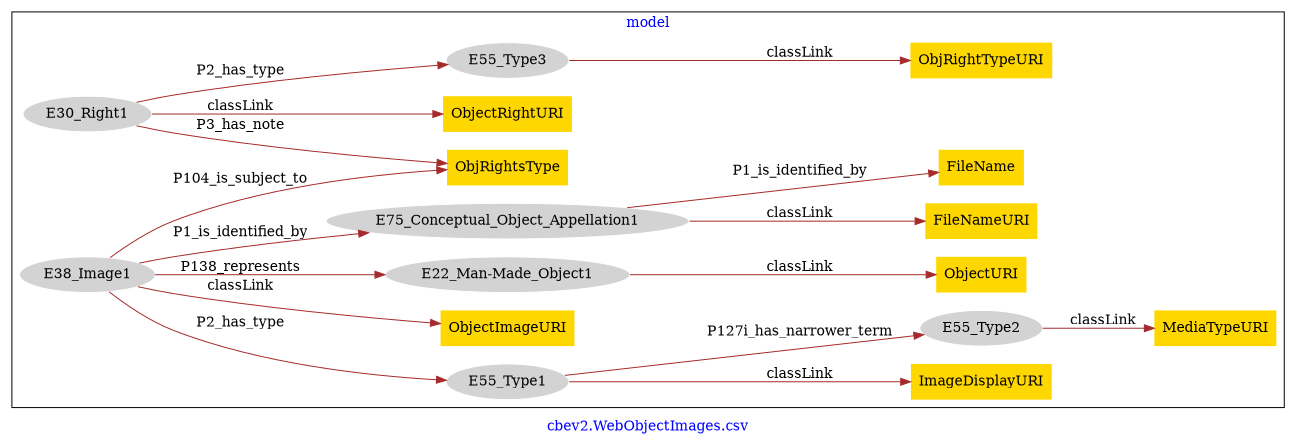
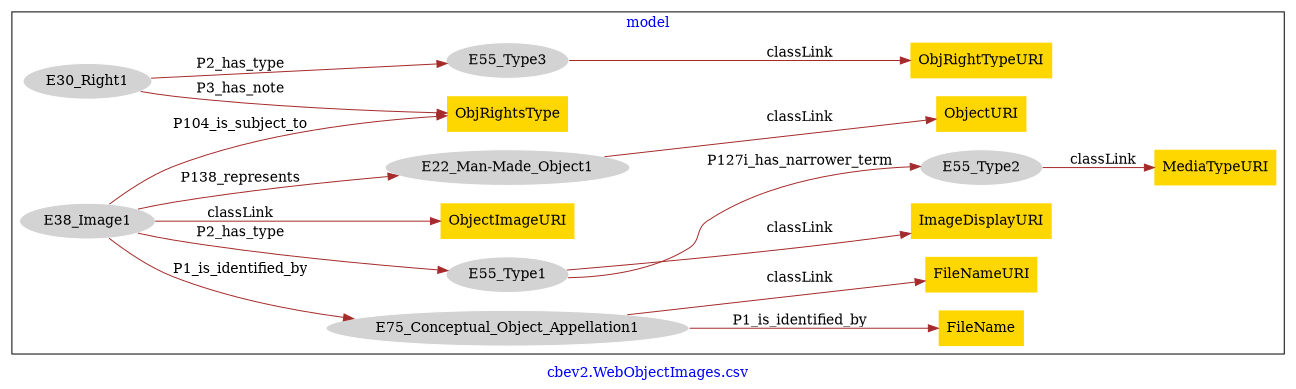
node "ObjectRightURI": removed
